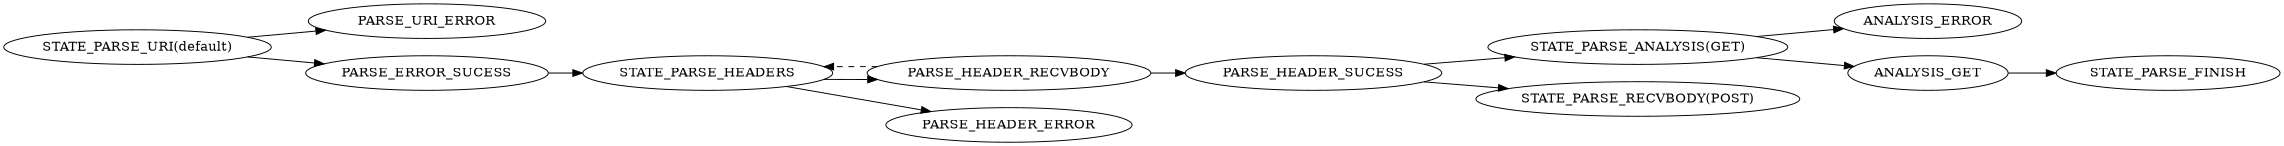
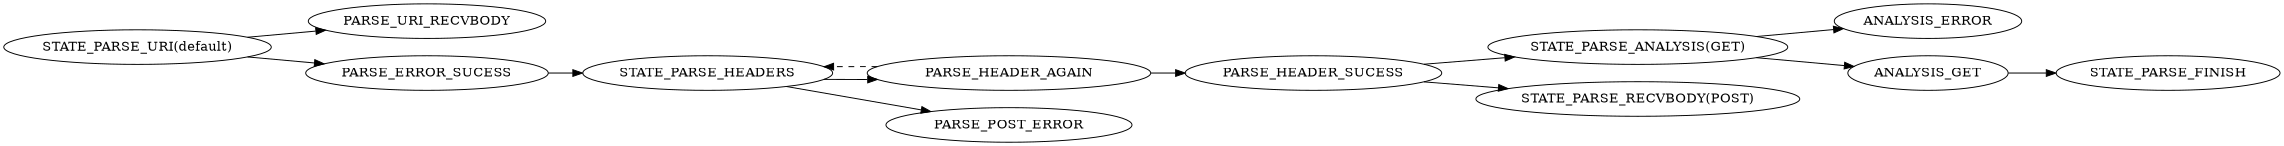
node "PARSE_URI_ERROR": label "PARSE_URI_ERROR" -> "PARSE_URI_RECVBODY"
node "PARSE_HEADER_RECVBODY": label "PARSE_HEADER_RECVBODY" -> "PARSE_HEADER_AGAIN"
node "PARSE_HEADER_ERROR": label "PARSE_HEADER_ERROR" -> "PARSE_POST_ERROR"
